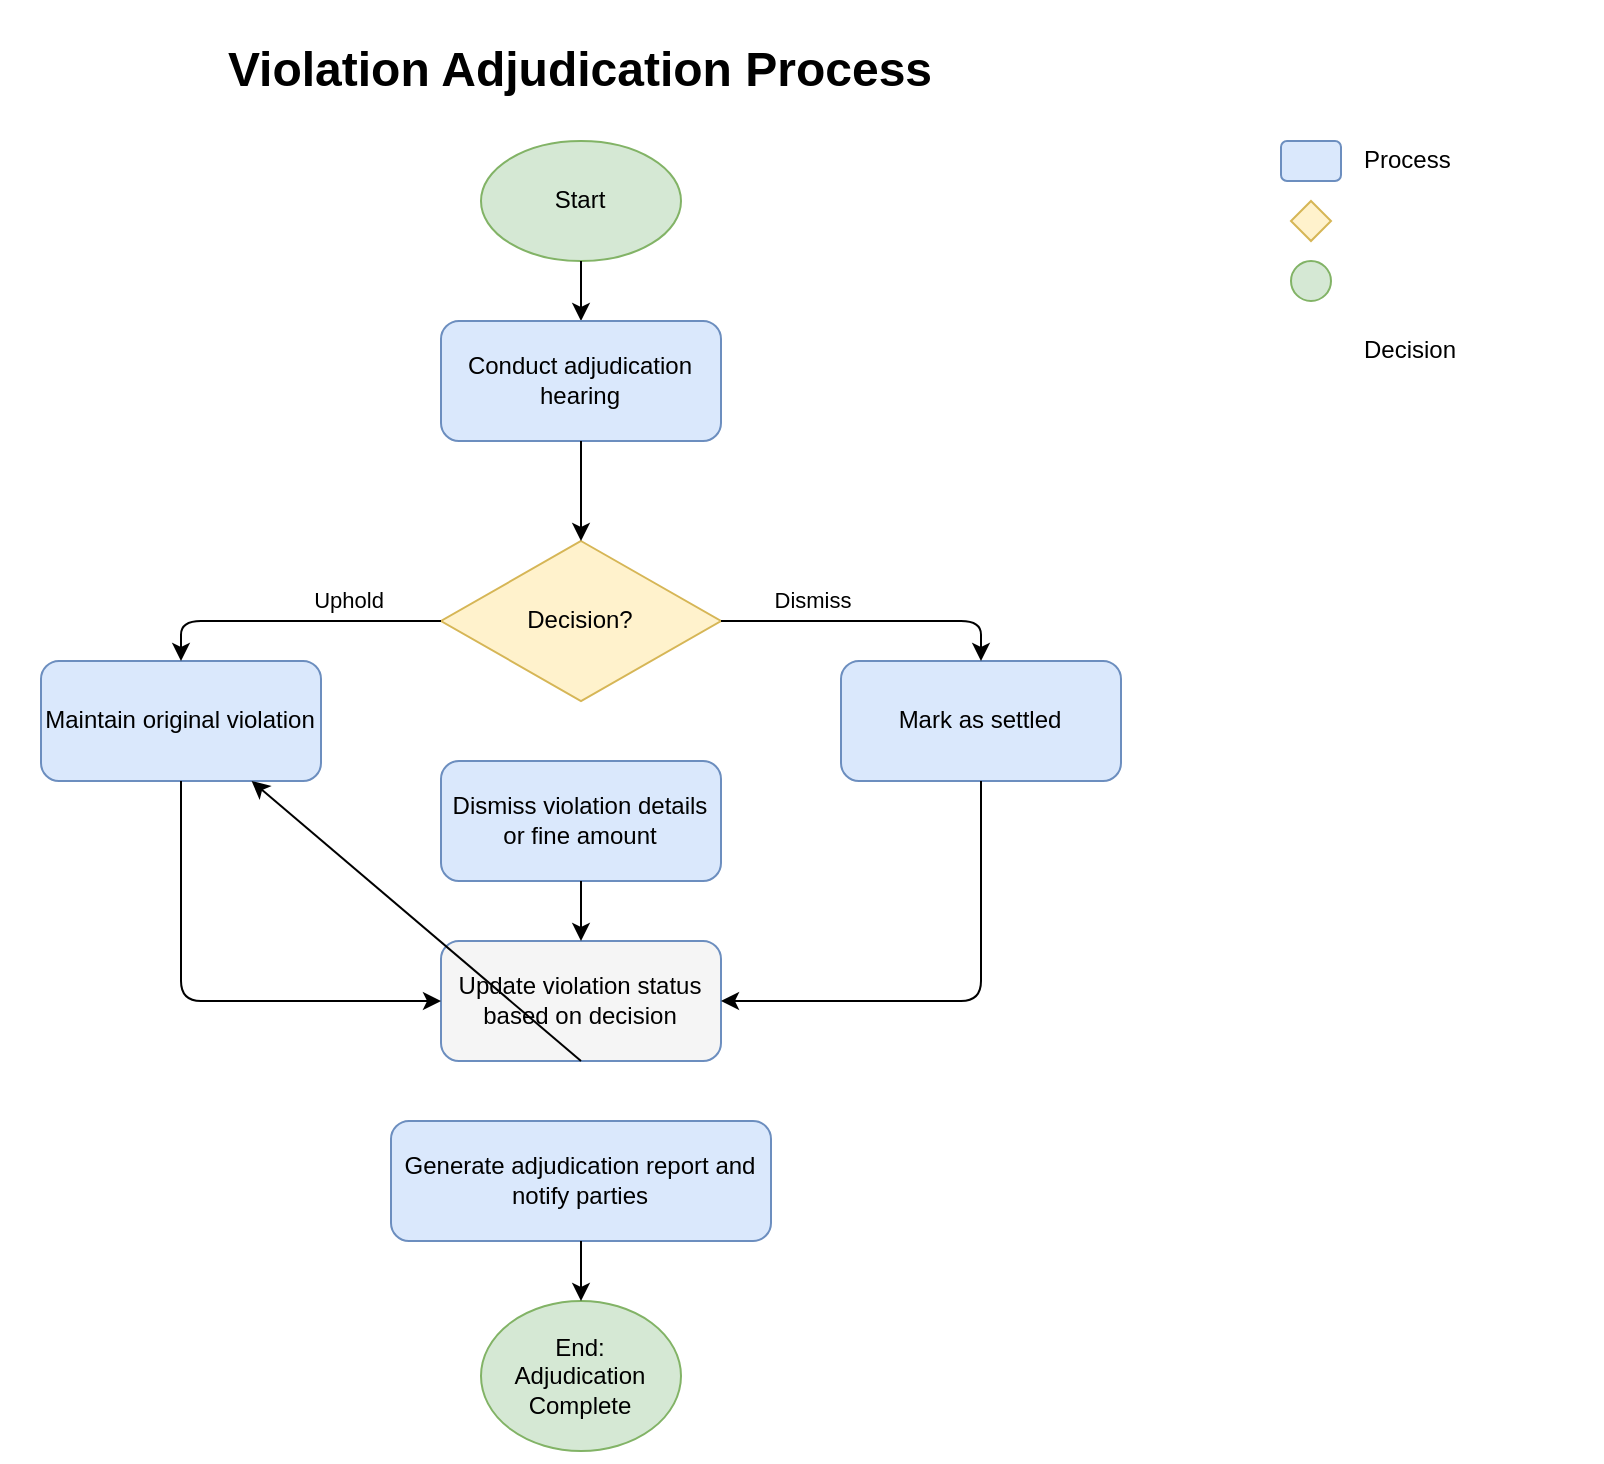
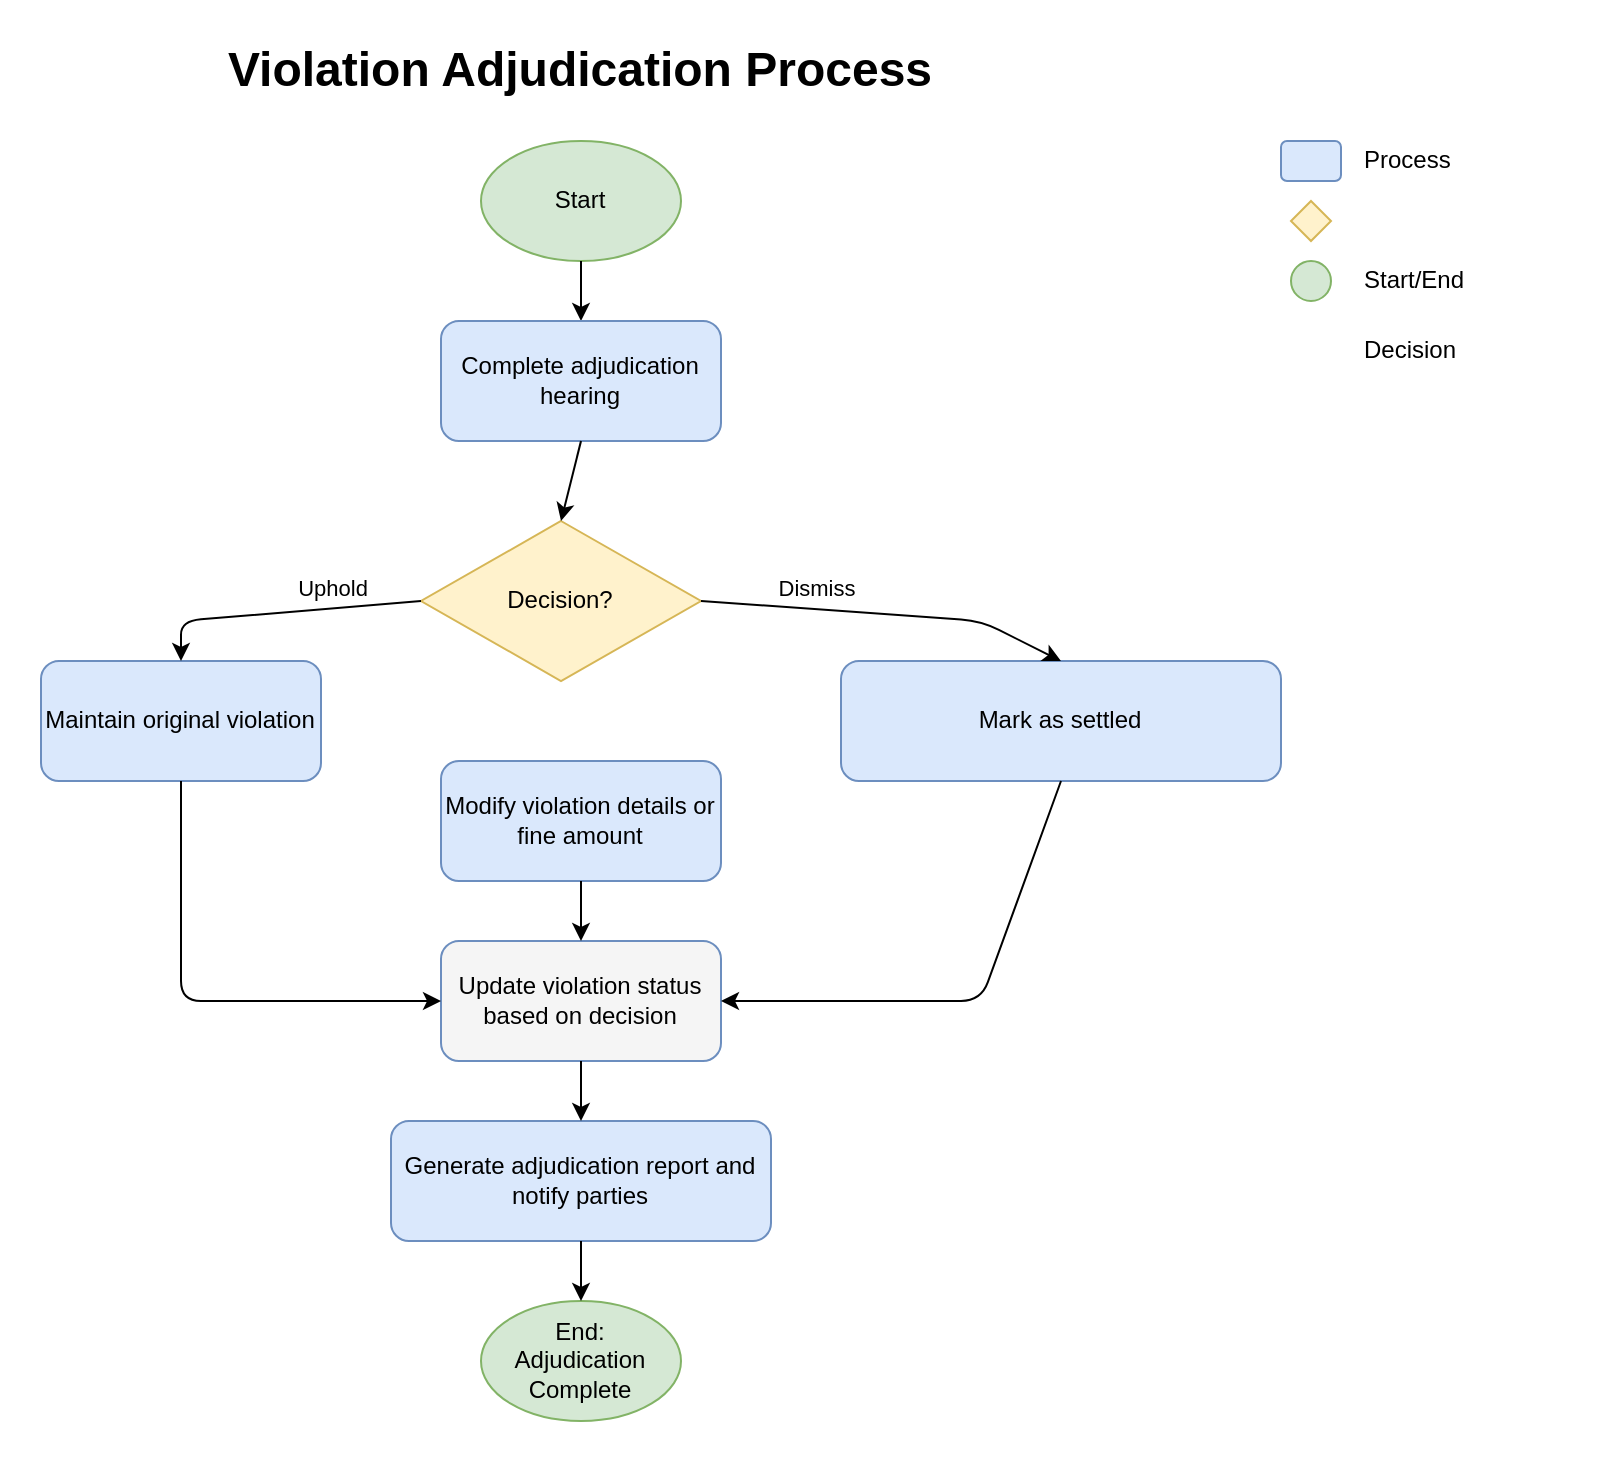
node "Start/End": added
node "Conduct adjudication hearing": label "Conduct adjudication hearing" -> "Complete adjudication hearing"
node "Decision?": moved (581, 621) -> (561, 601)
node "Mark as settled": size 280x120 -> 440x120
node "Dismiss violation details or fine amount": label "Dismiss violation details or fine amount" -> "Modify violation details or fine amount"
edge "Update violation status based on decision" -> "Maintain original violation": now "Update violation status based on decision" -> "Generate adjudication report and notify parties"
node "End: Adjudication Complete": size 200x150 -> 200x120
